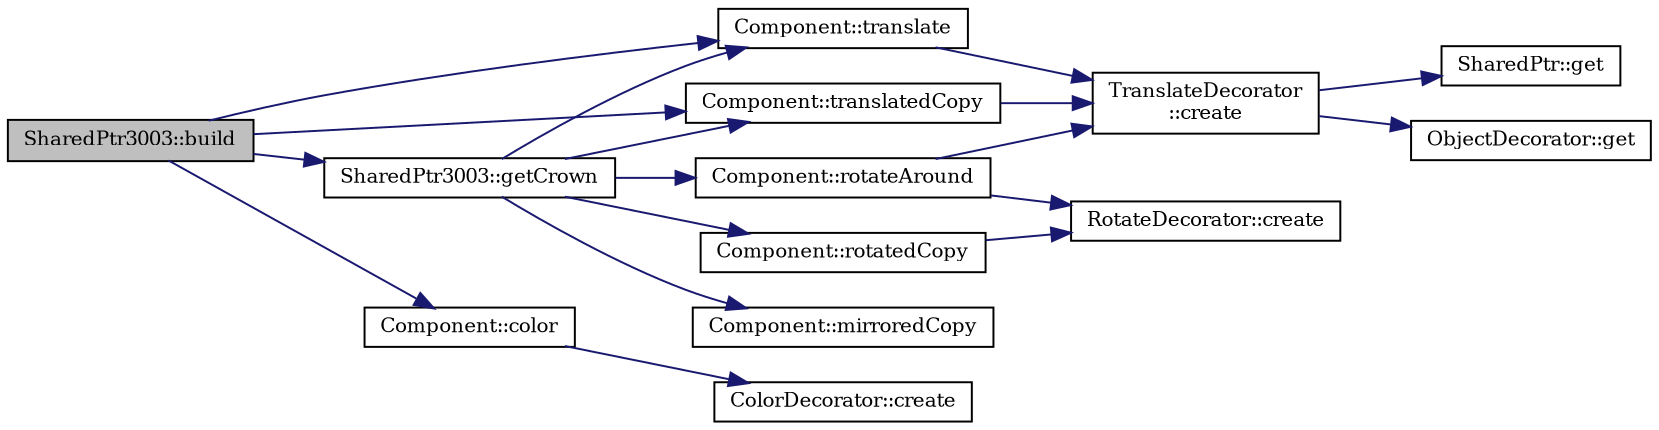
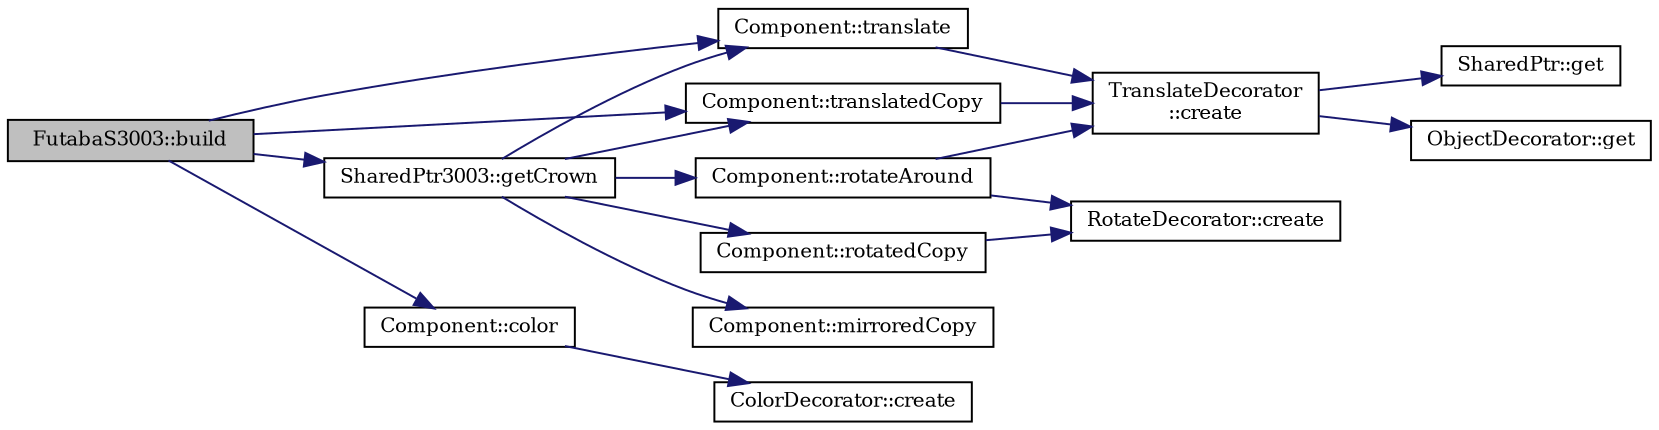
node "SharedPtr3003::build": label "SharedPtr3003::build" -> "FutabaS3003::build"
